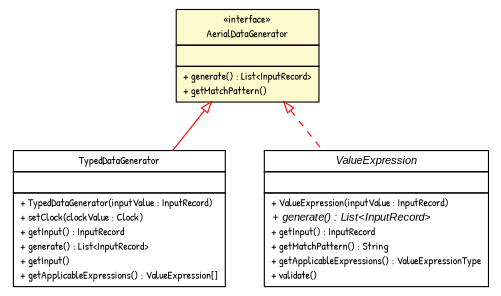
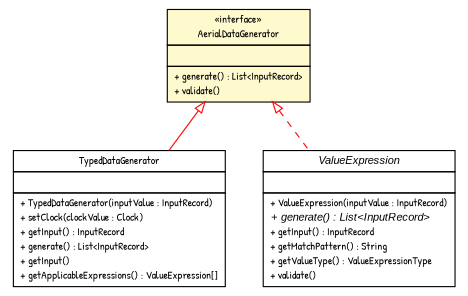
node "AerialDataGenerator": text "+ getMatchPattern()" -> "+ validate()"
node "ValueExpression": text "+ getApplicableExpressions() : ValueExpressionType" -> "+ getValueType() : ValueExpressionType"
